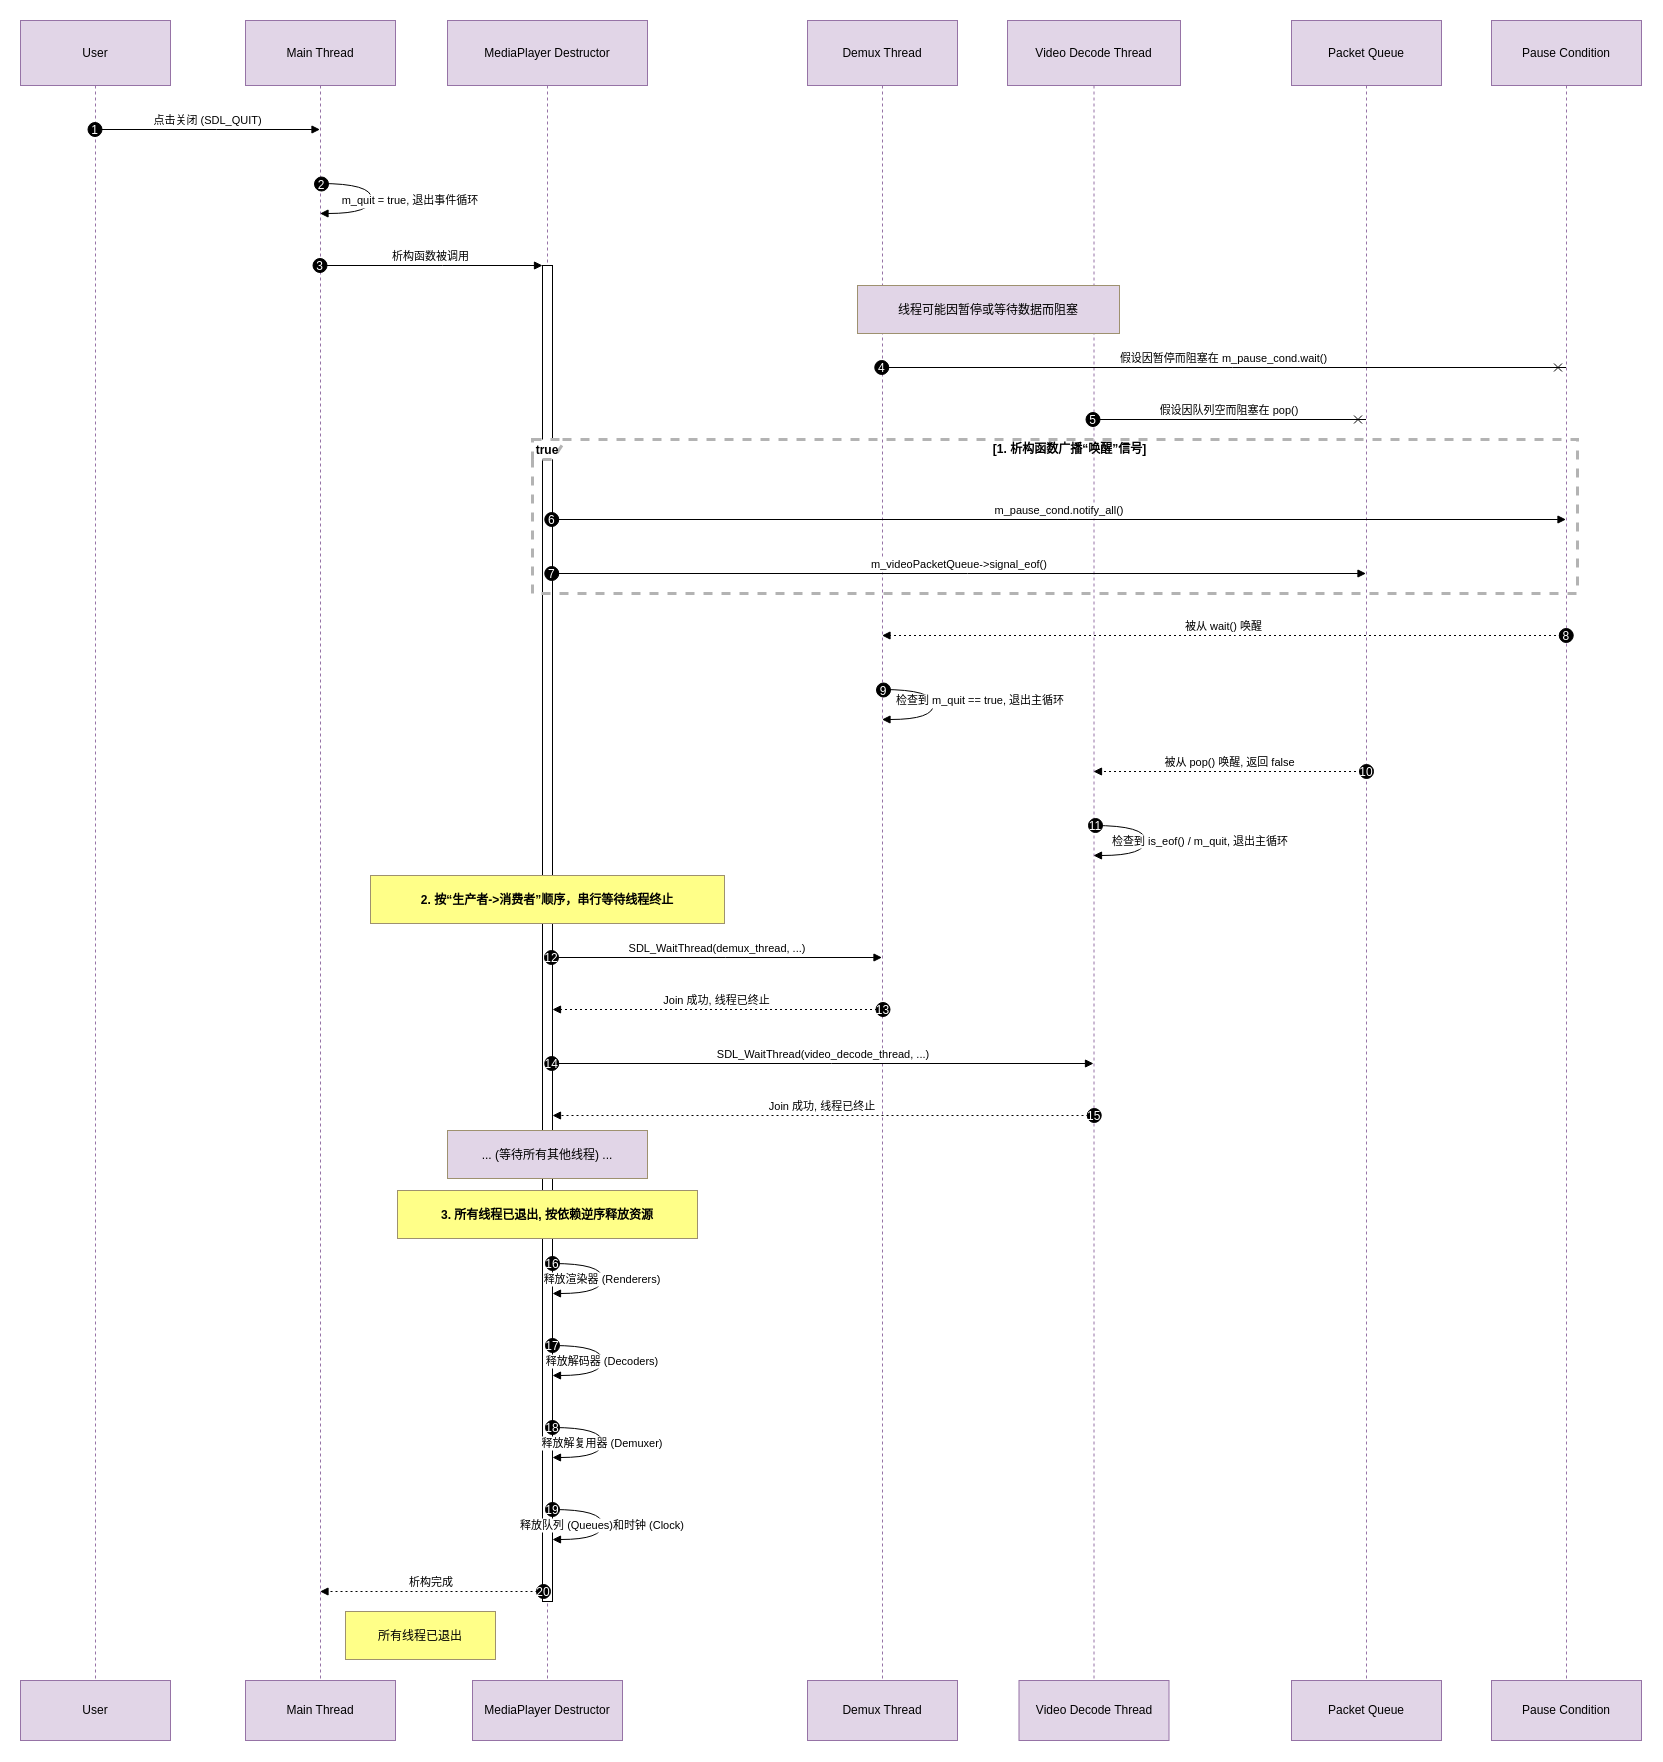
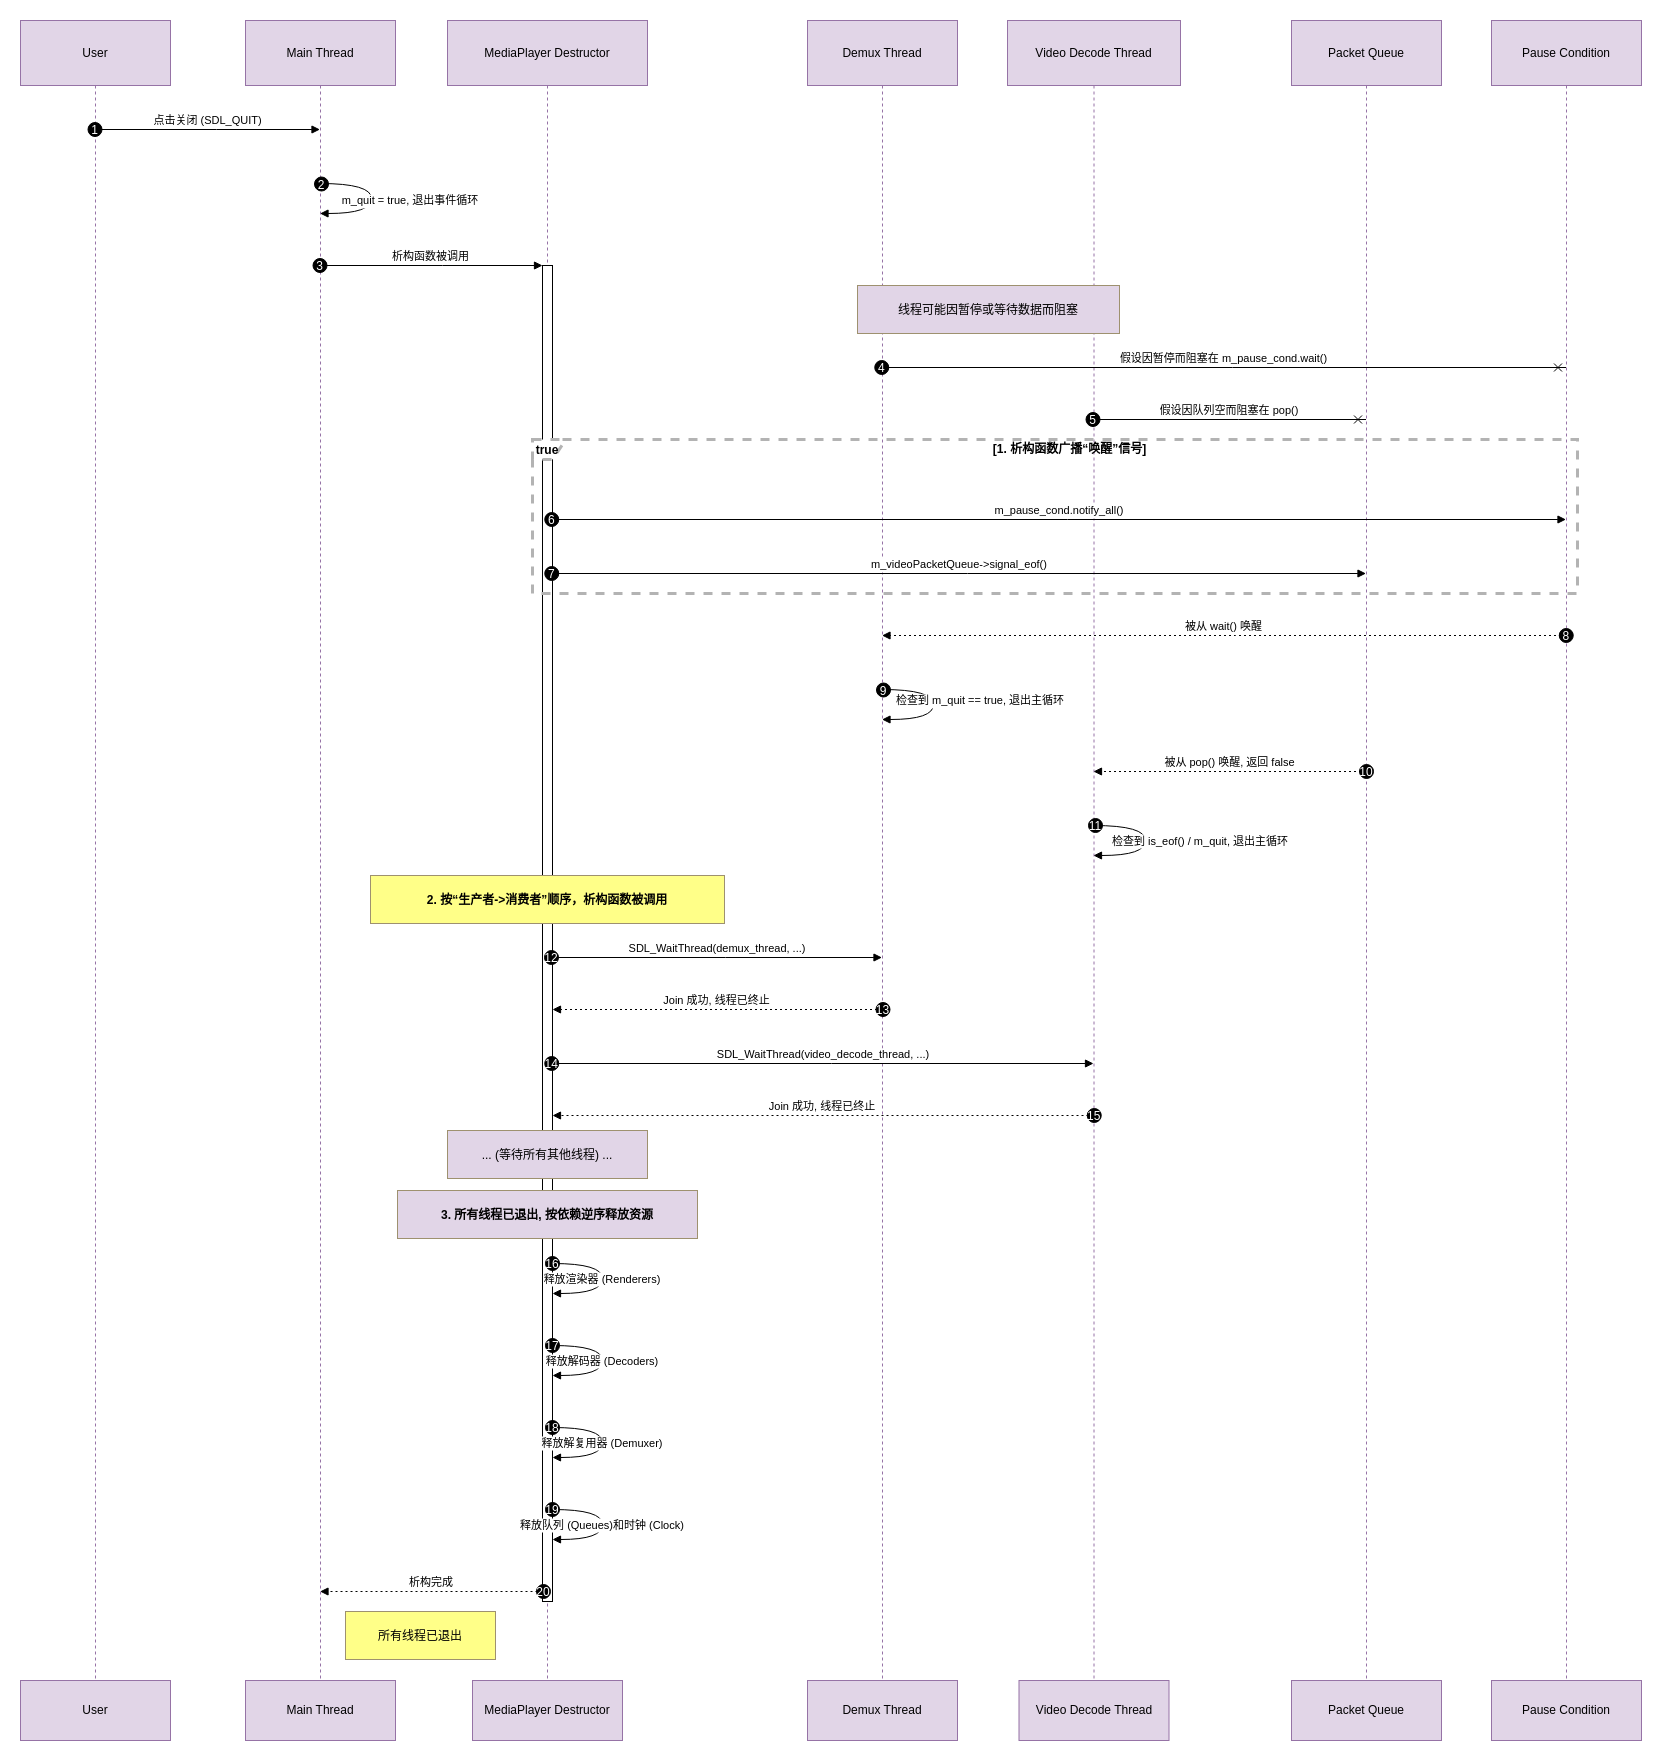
node "2. 按“生产者->消费者”顺序，串行等待线程终止": label "2. 按“生产者->消费者”顺序，串行等待线程终止" -> "2. 按“生产者->消费者”顺序，析构函数被调用"
node "3. 所有线程已退出, 按依赖逆序释放资源": fillcolor #ffff88 -> #e1d5e7
